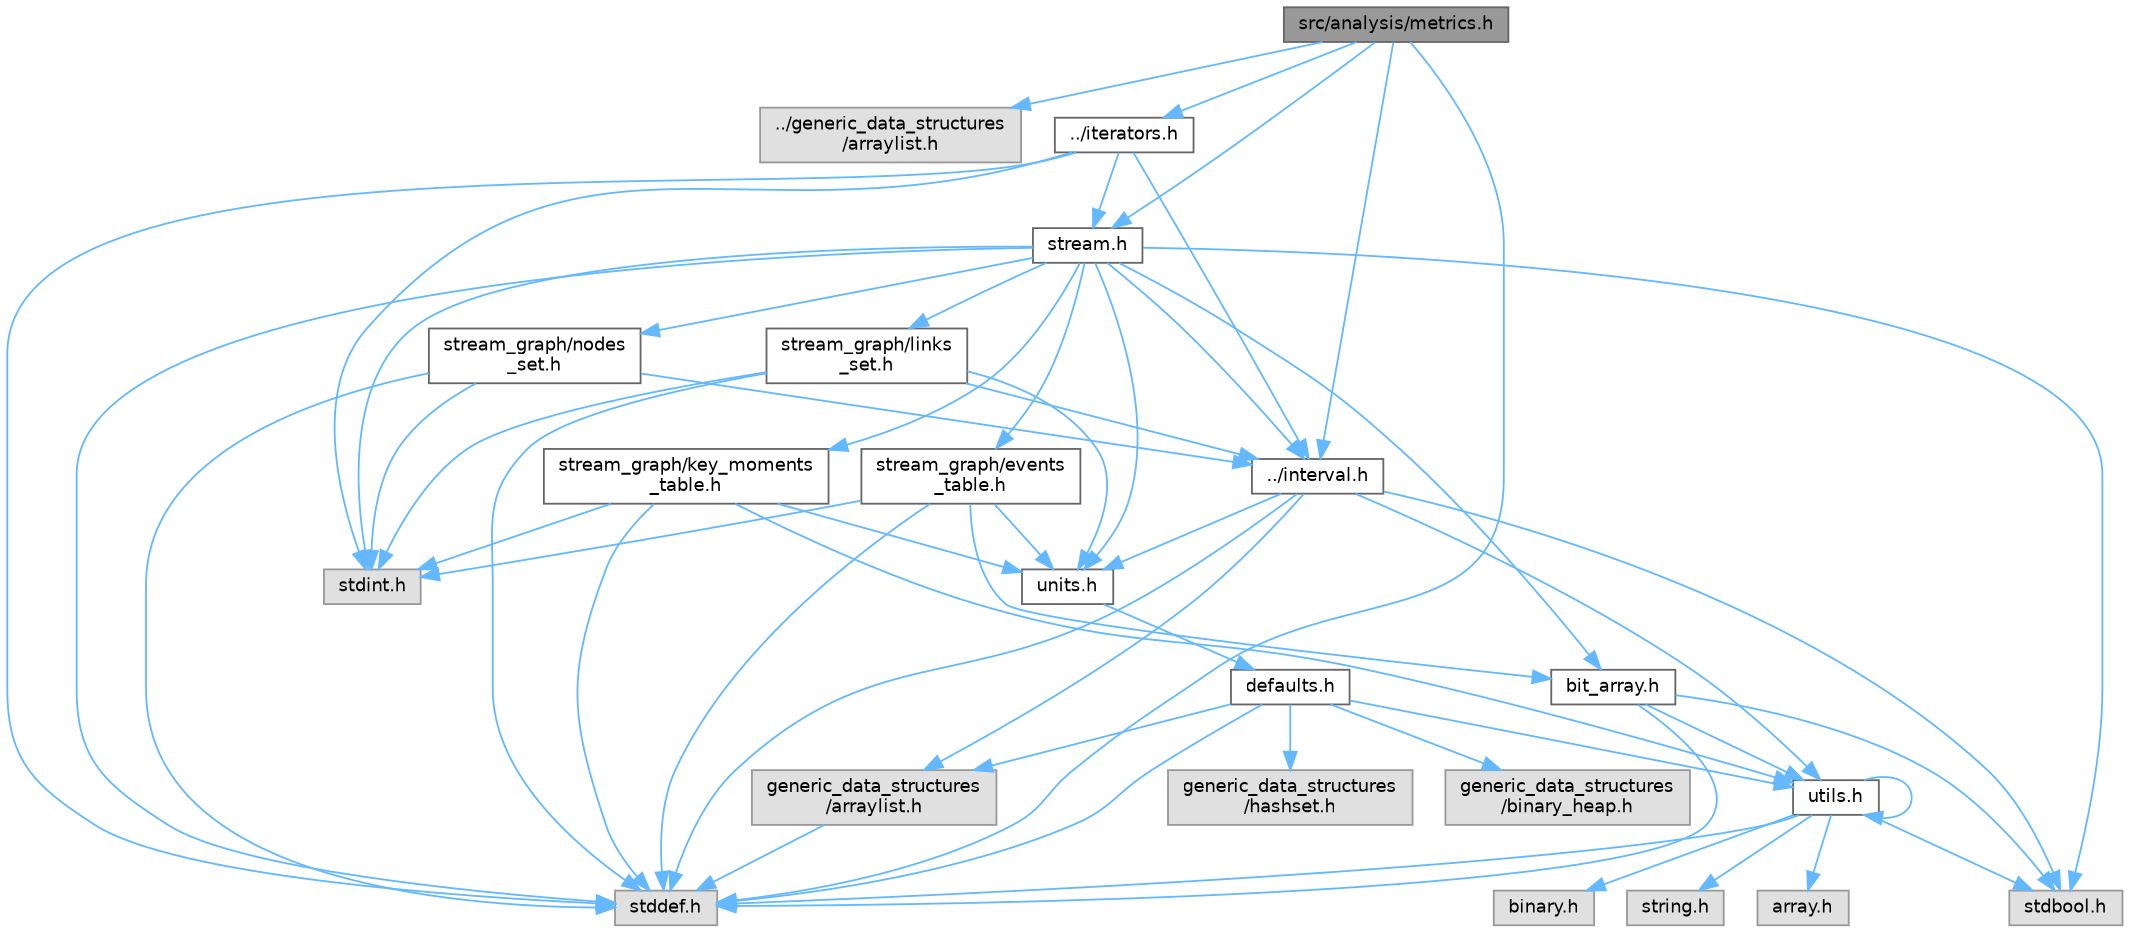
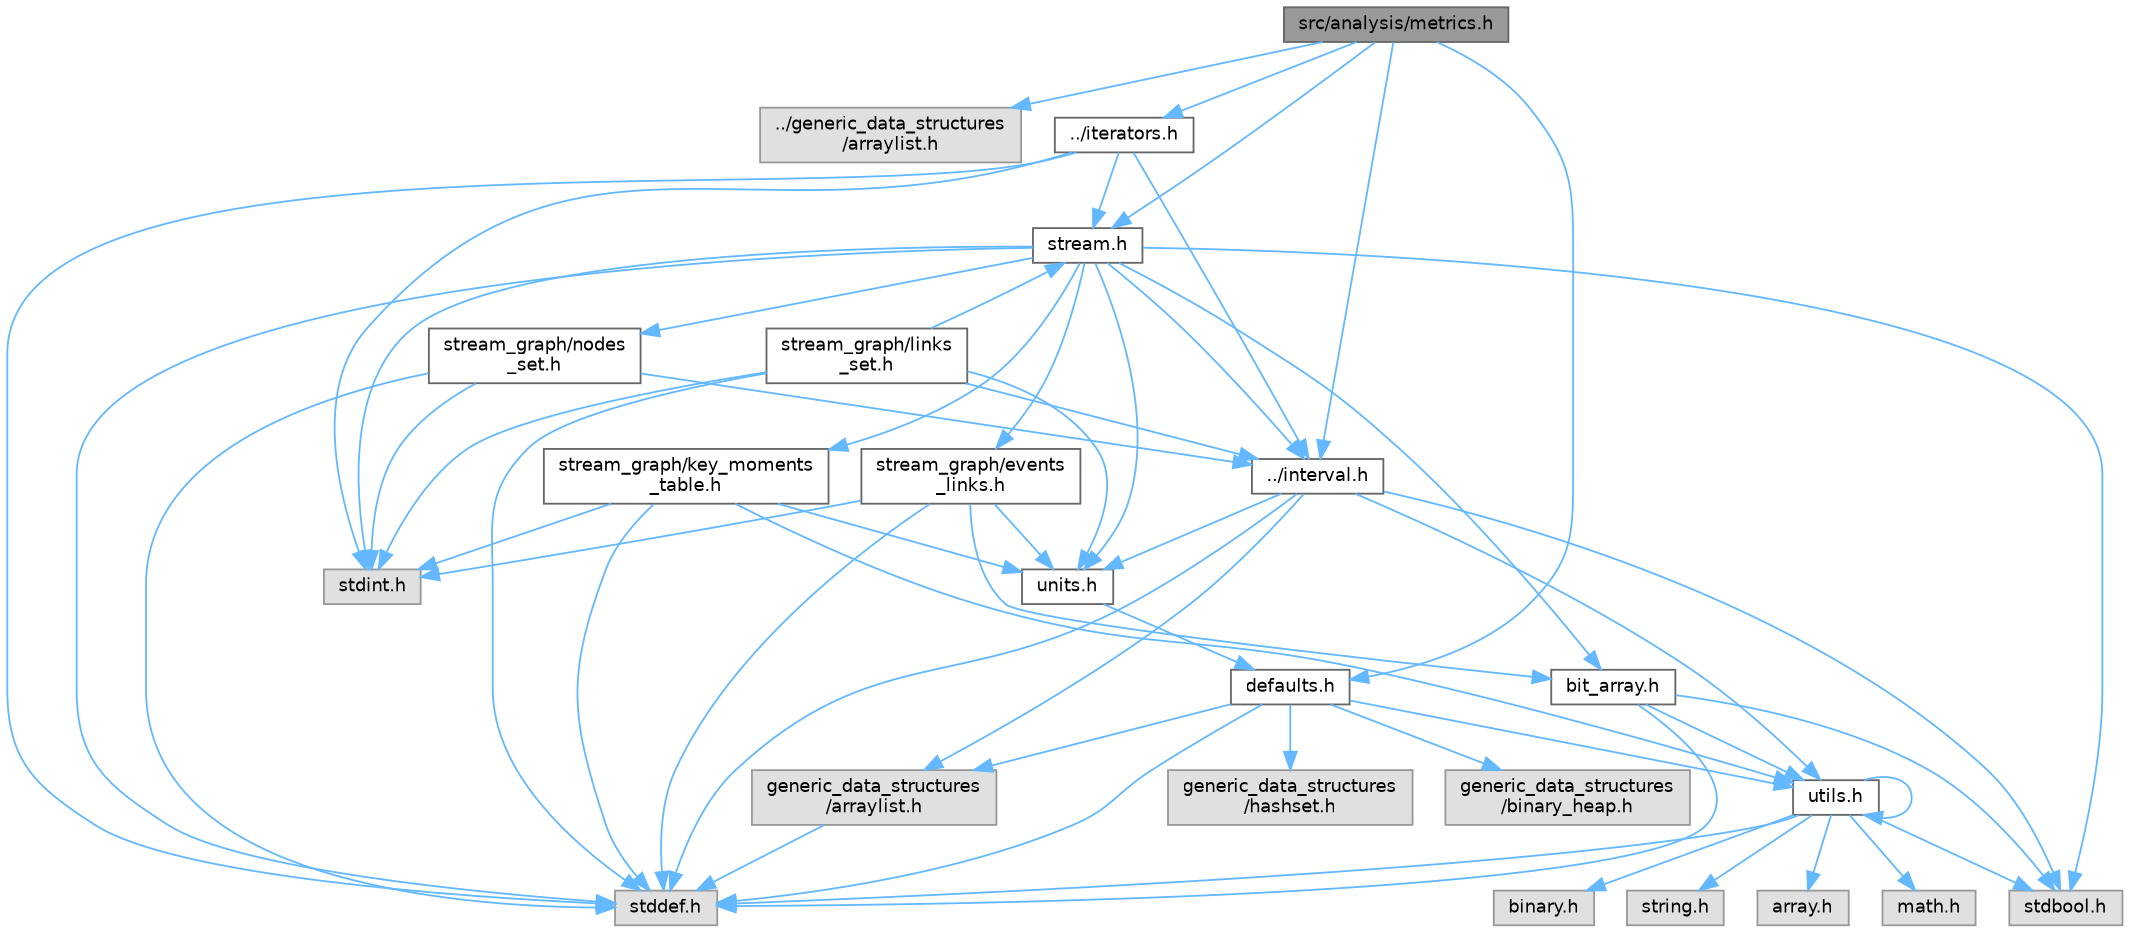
edge "stream.h" -> "stream_graph/links _set.h": reversed
node "stream_graph/events _table.h": label "stream_graph/events _table.h" -> "stream_graph/events _links.h"
edge "src/analysis/metrics.h" -> "stddef.h": now "src/analysis/metrics.h" -> "defaults.h"
node "math.h": added
